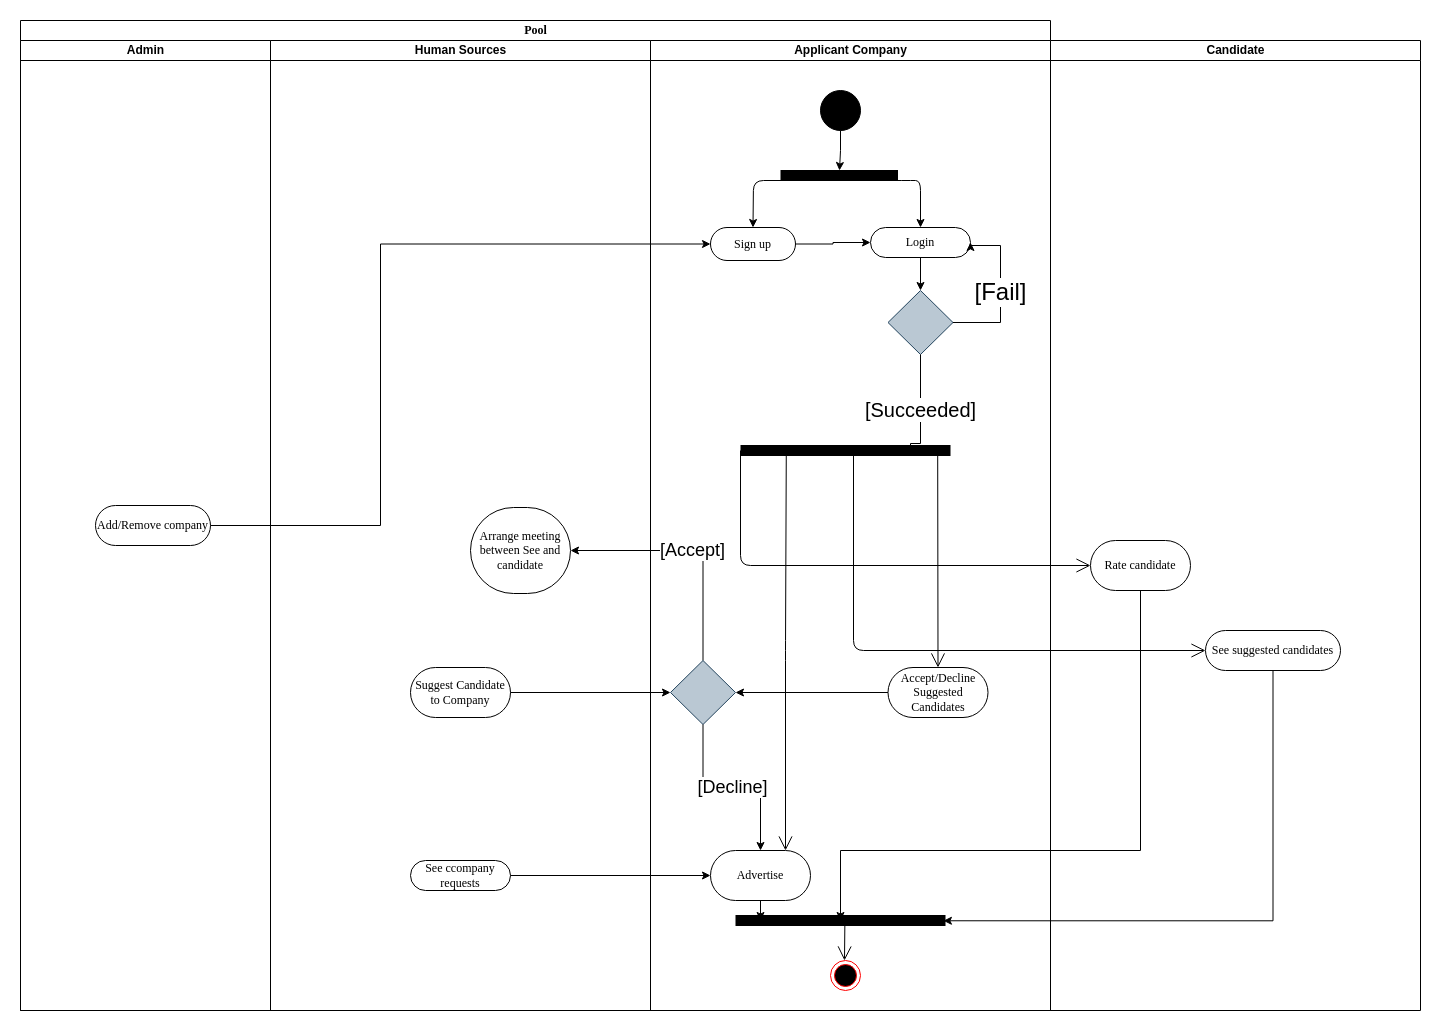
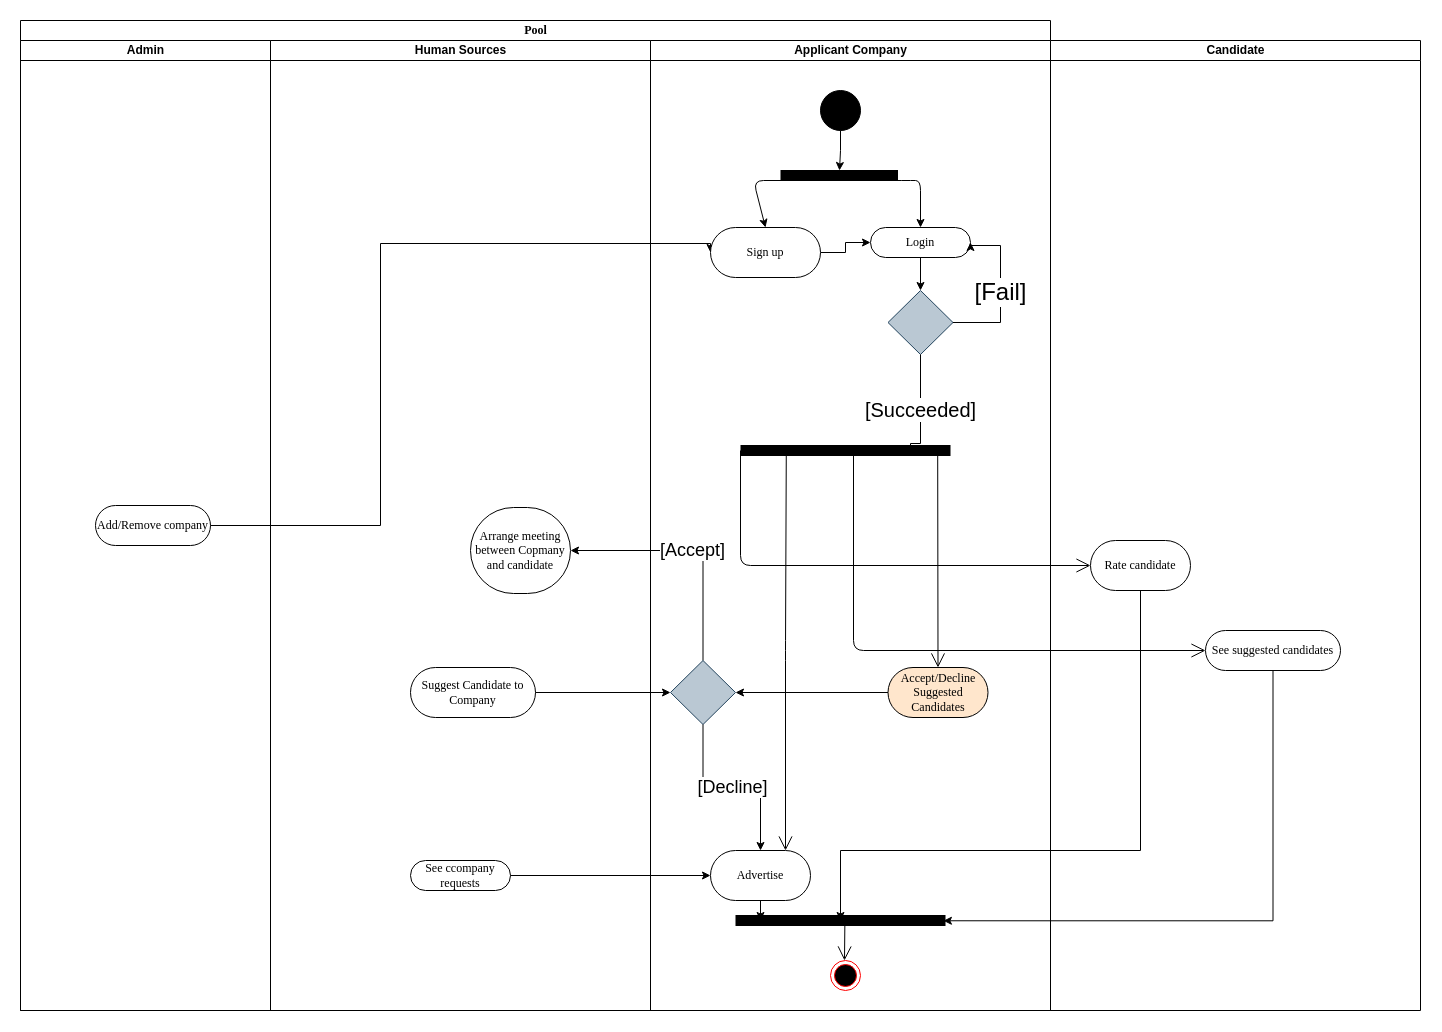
node "Sign up": size 85x33 -> 110x50
node "Arrange meeting between See and candidate": label "Arrange meeting between See and candidate" -> "Arrange meeting between Copmany and candidate"
node "Suggest Candidate to Company": size 100x50 -> 125x50
node "Accept/Decline Suggested Candidates": fillcolor #ffffff -> #ffe6cc
